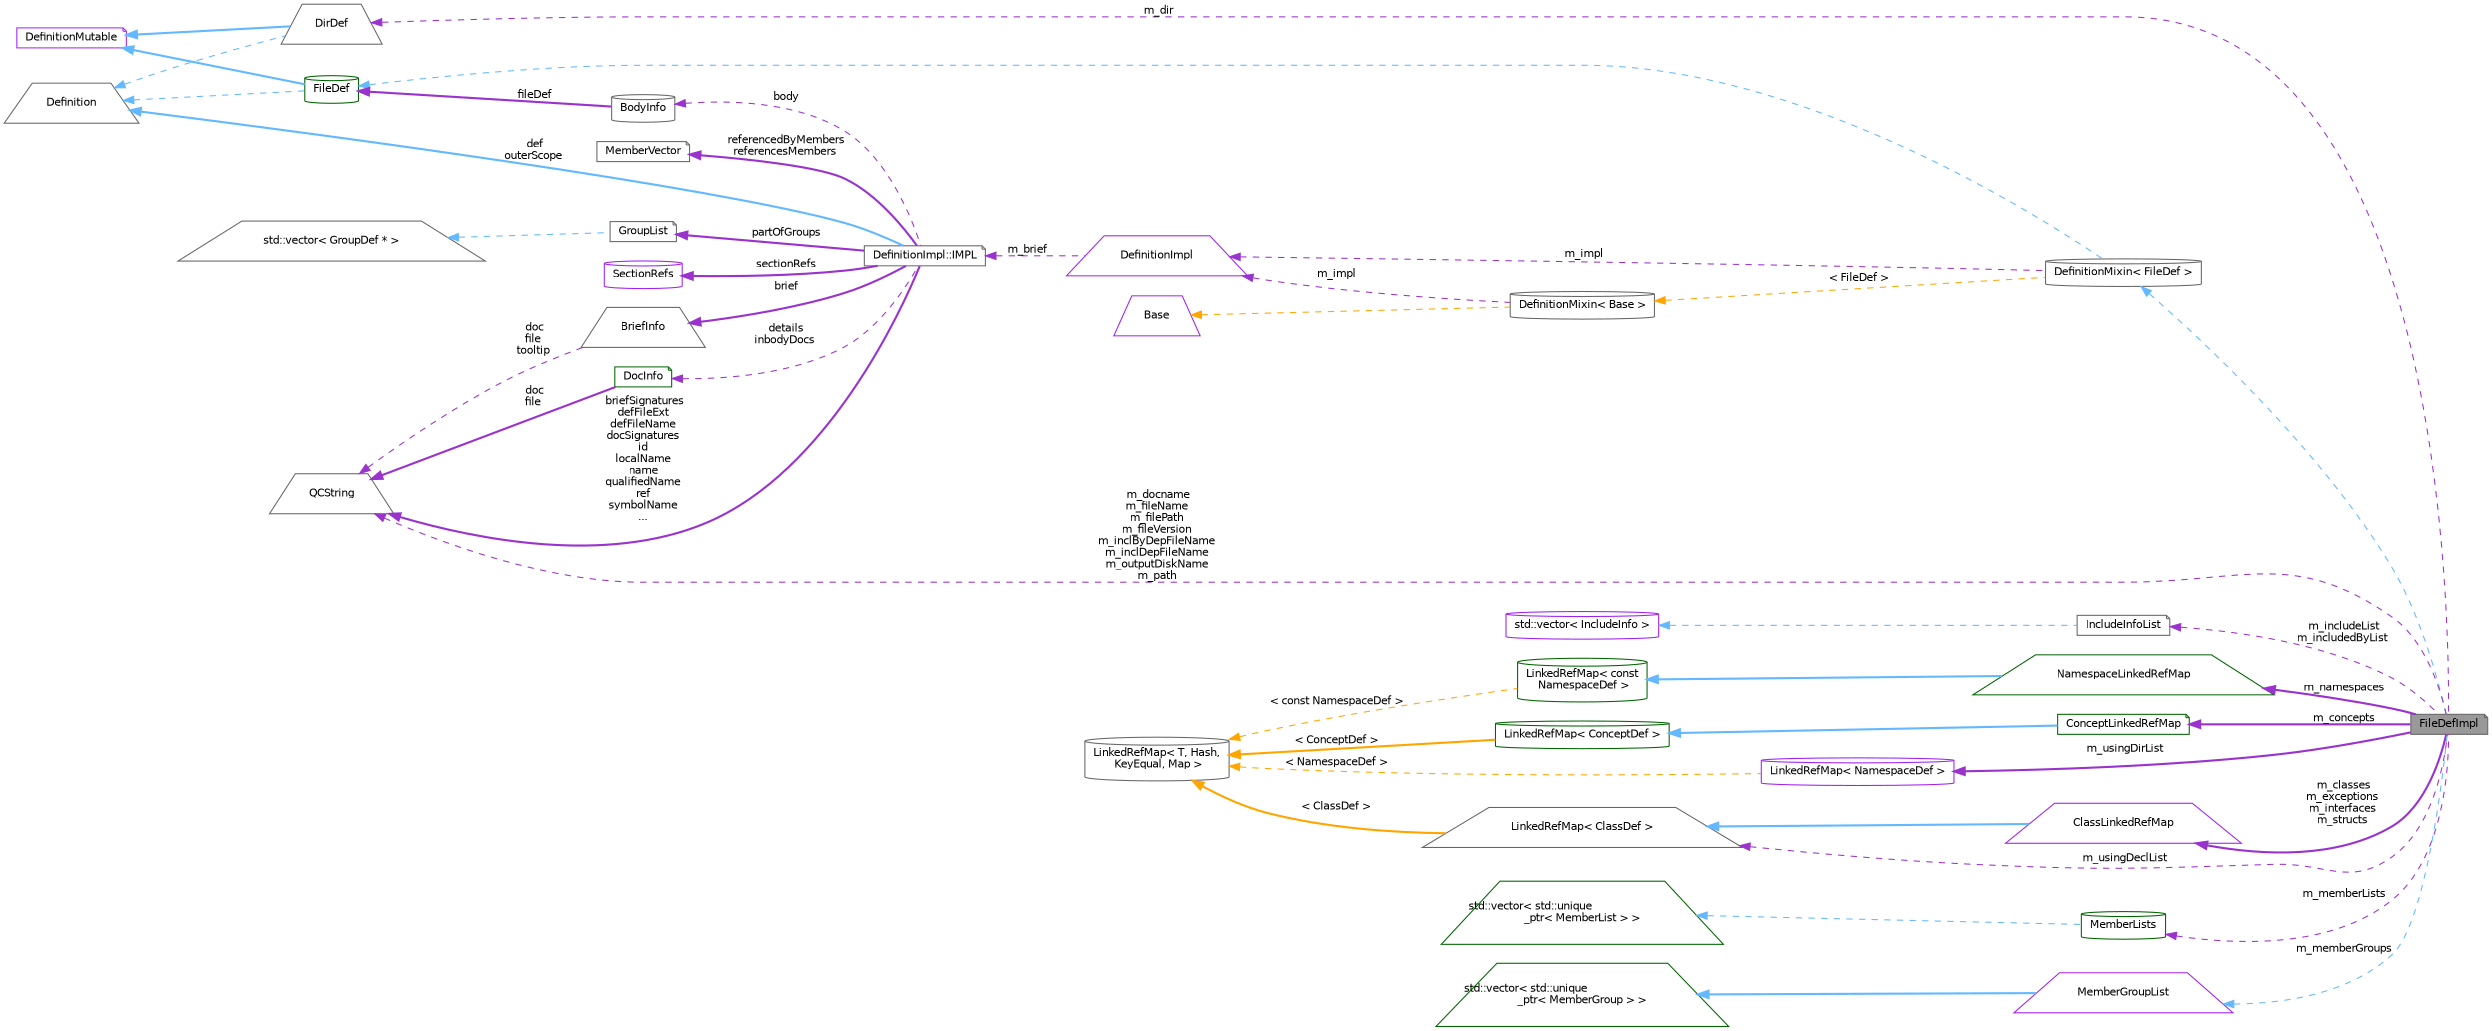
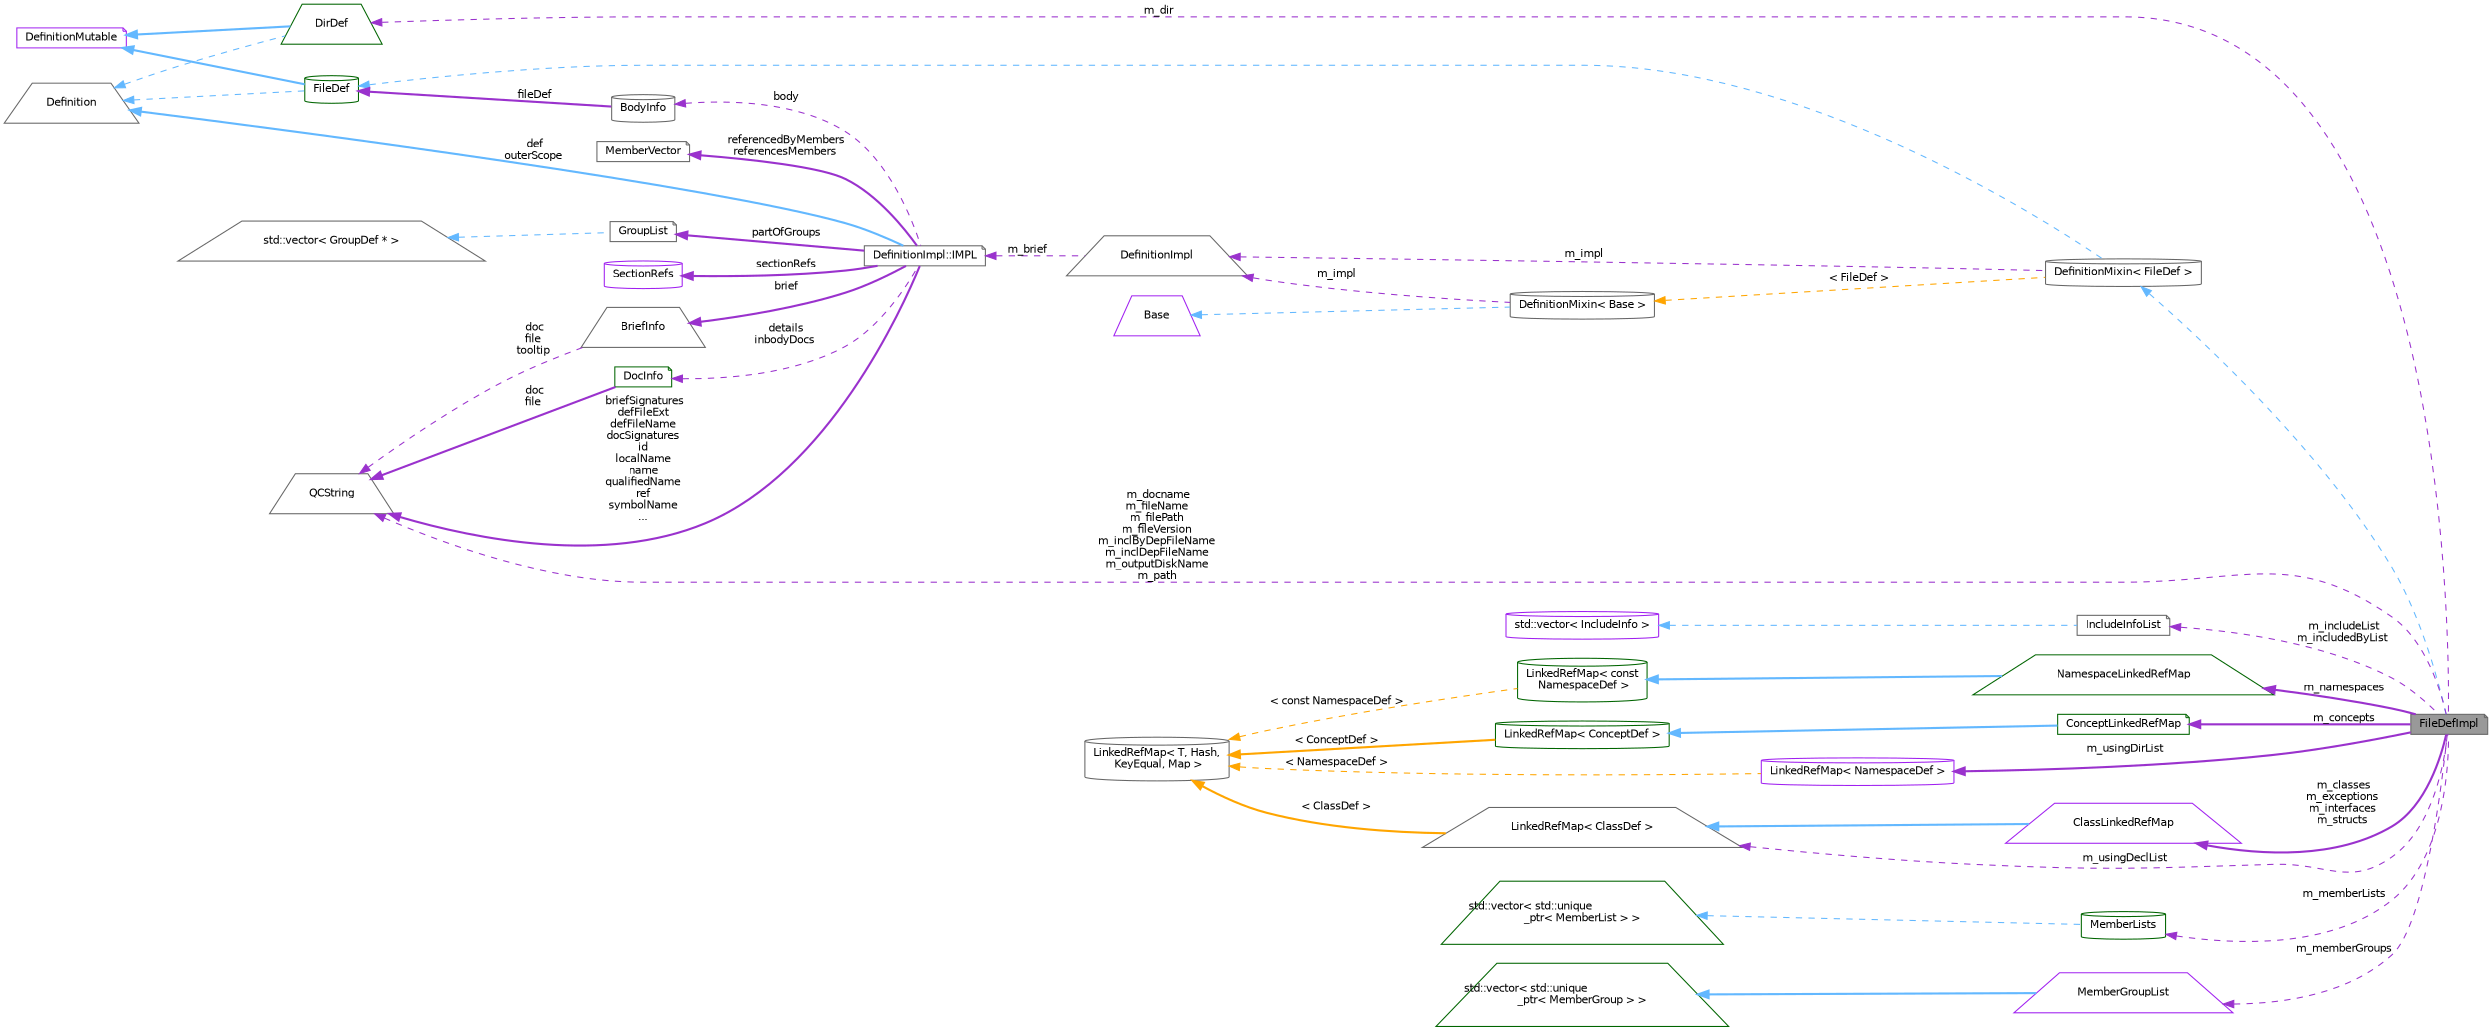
node "DirDef": color gray40 -> darkgreen
node "DefinitionImpl": color purple -> gray40
edge "DefinitionMixin< Base >" -> "Base": color orange -> steelblue1
edge "FileDefImpl" -> "MemberGroupList": color steelblue1 -> darkorchid3
